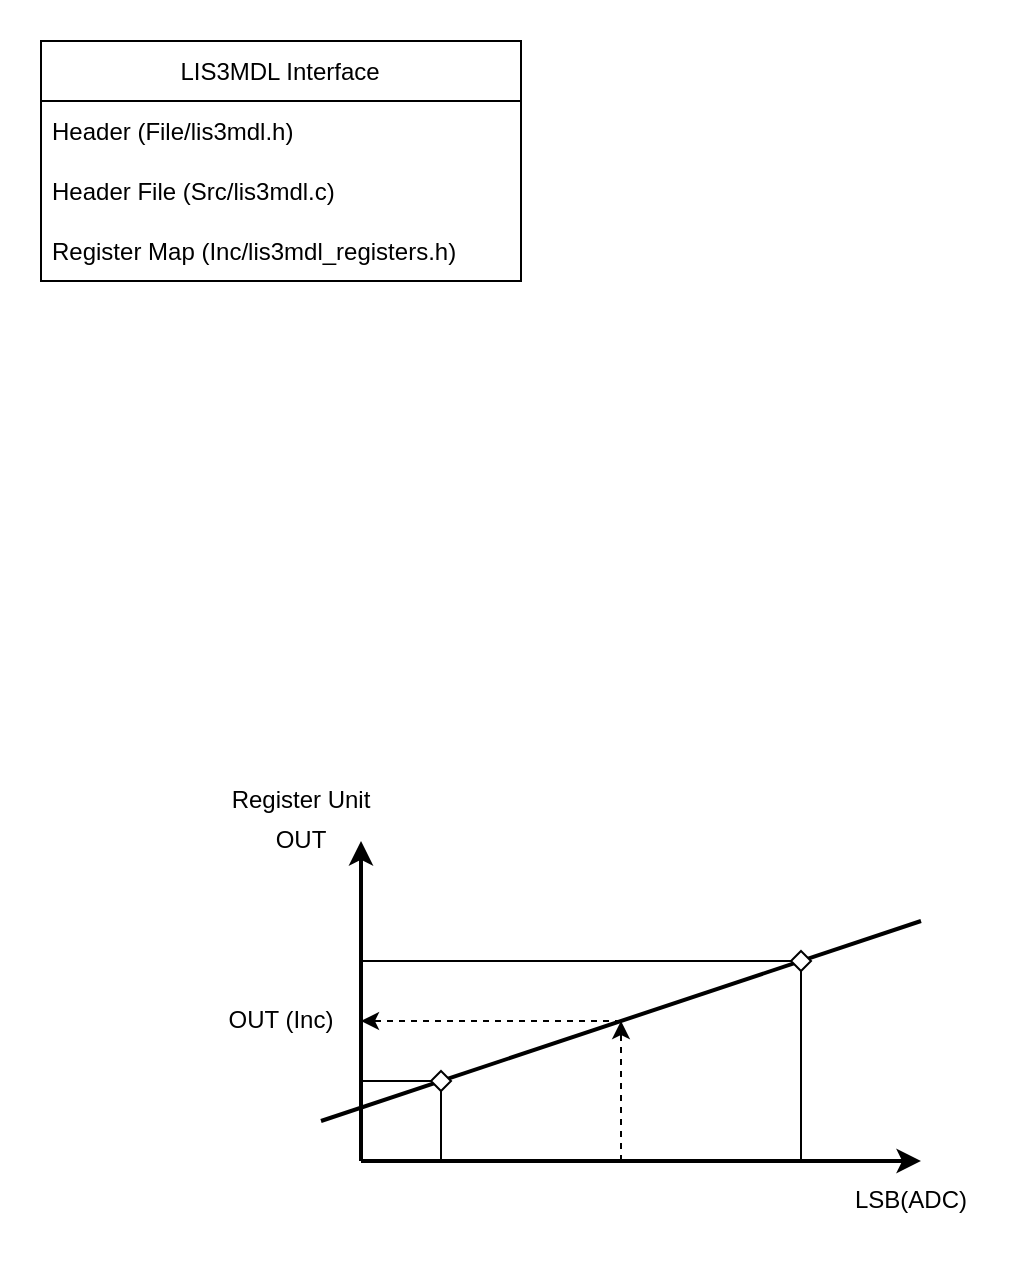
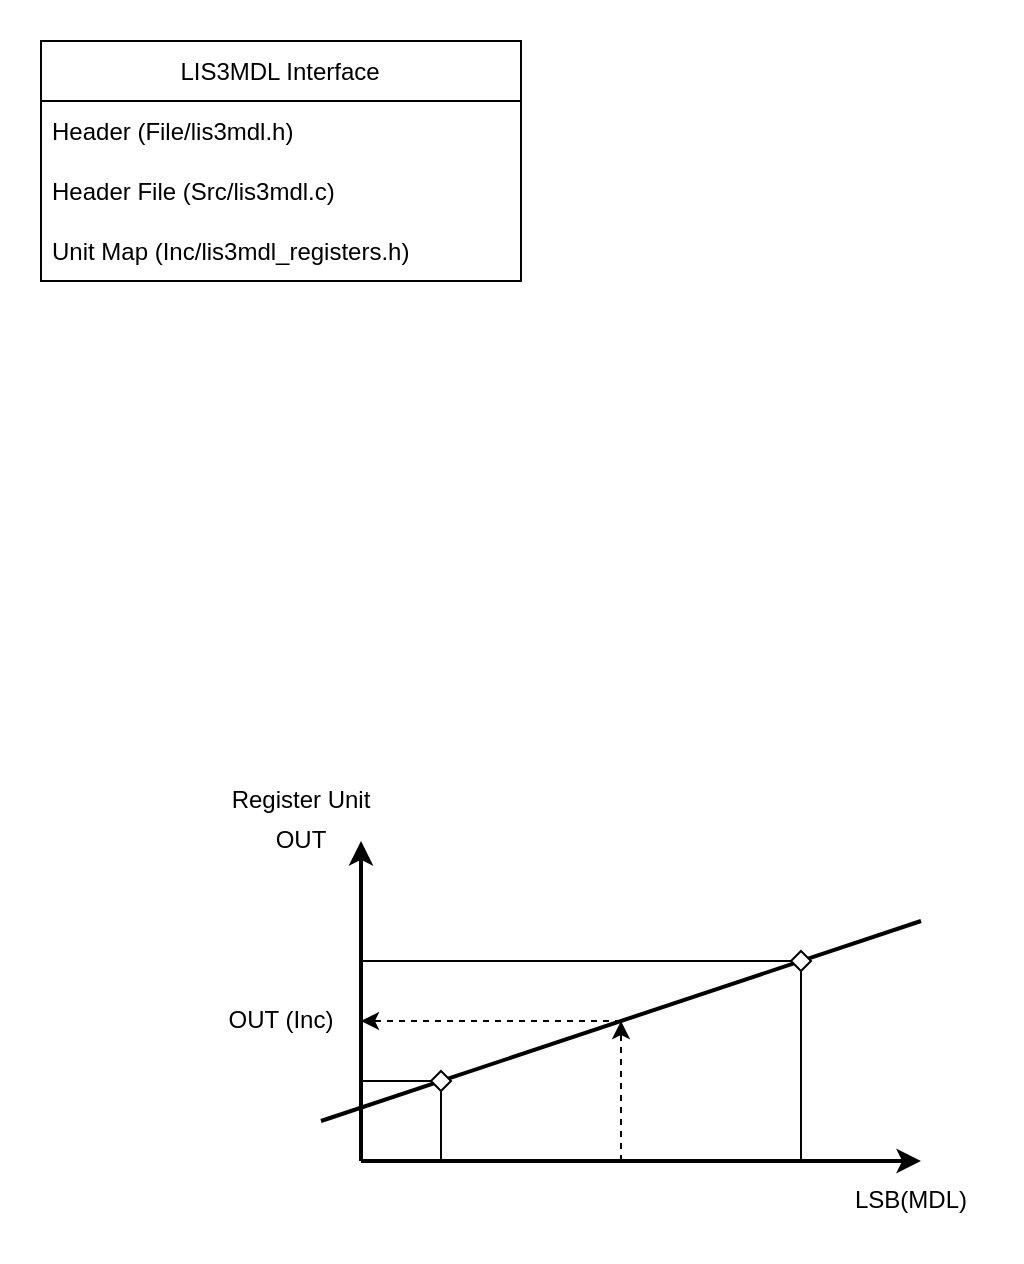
node "Register Map (Inc/lis3mdl_registers.h)": label "Register Map (Inc/lis3mdl_registers.h)" -> "Unit Map (Inc/lis3mdl_registers.h)"
node "LSB(ADC)": label "LSB(ADC)" -> "LSB(MDL)"
